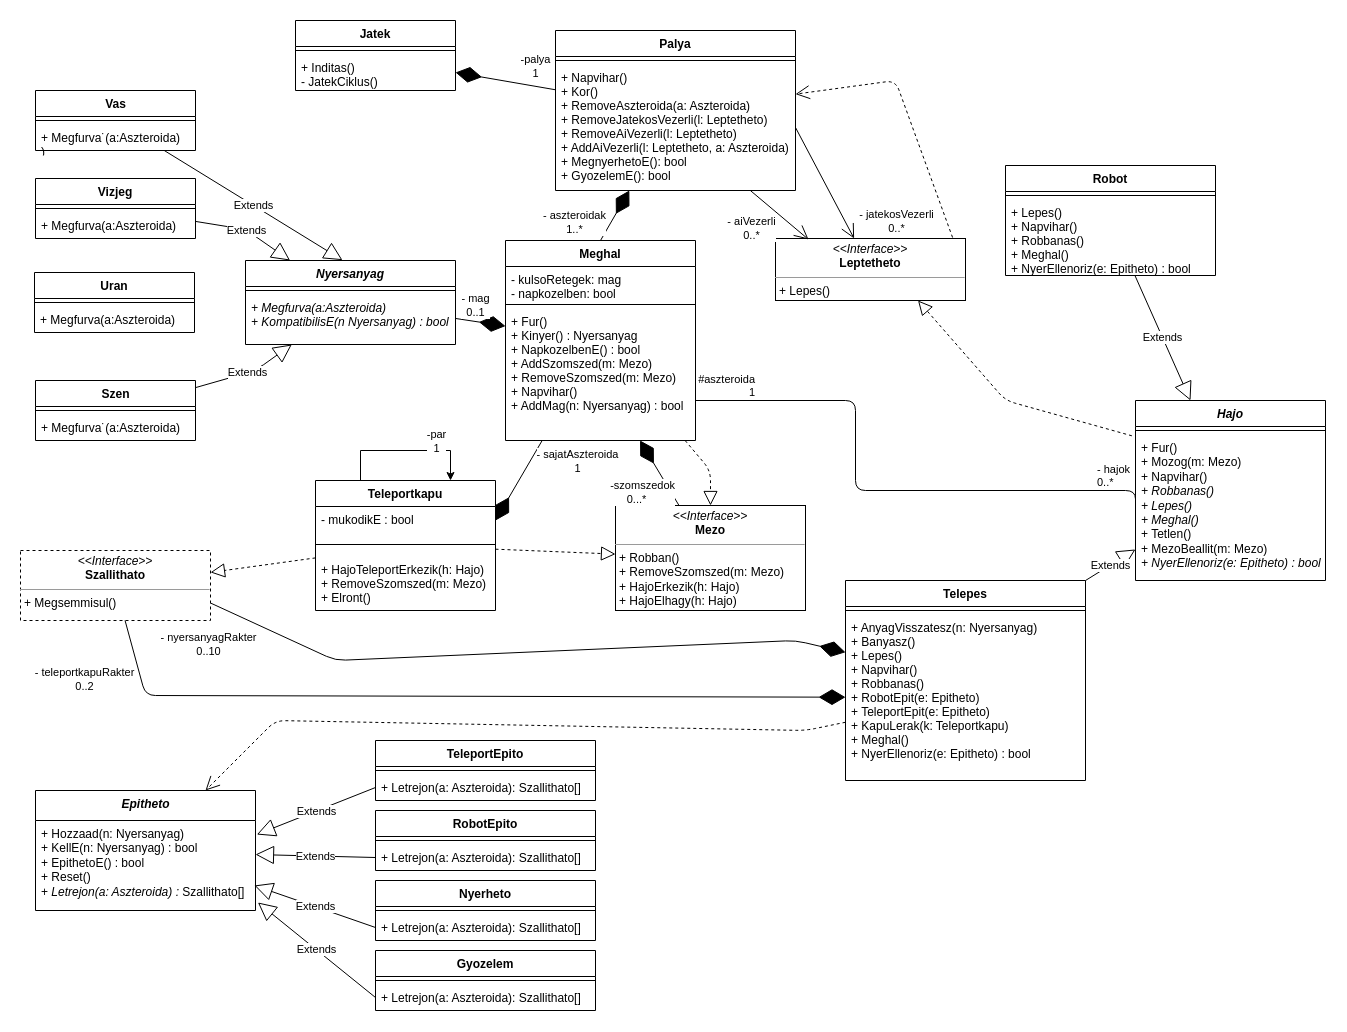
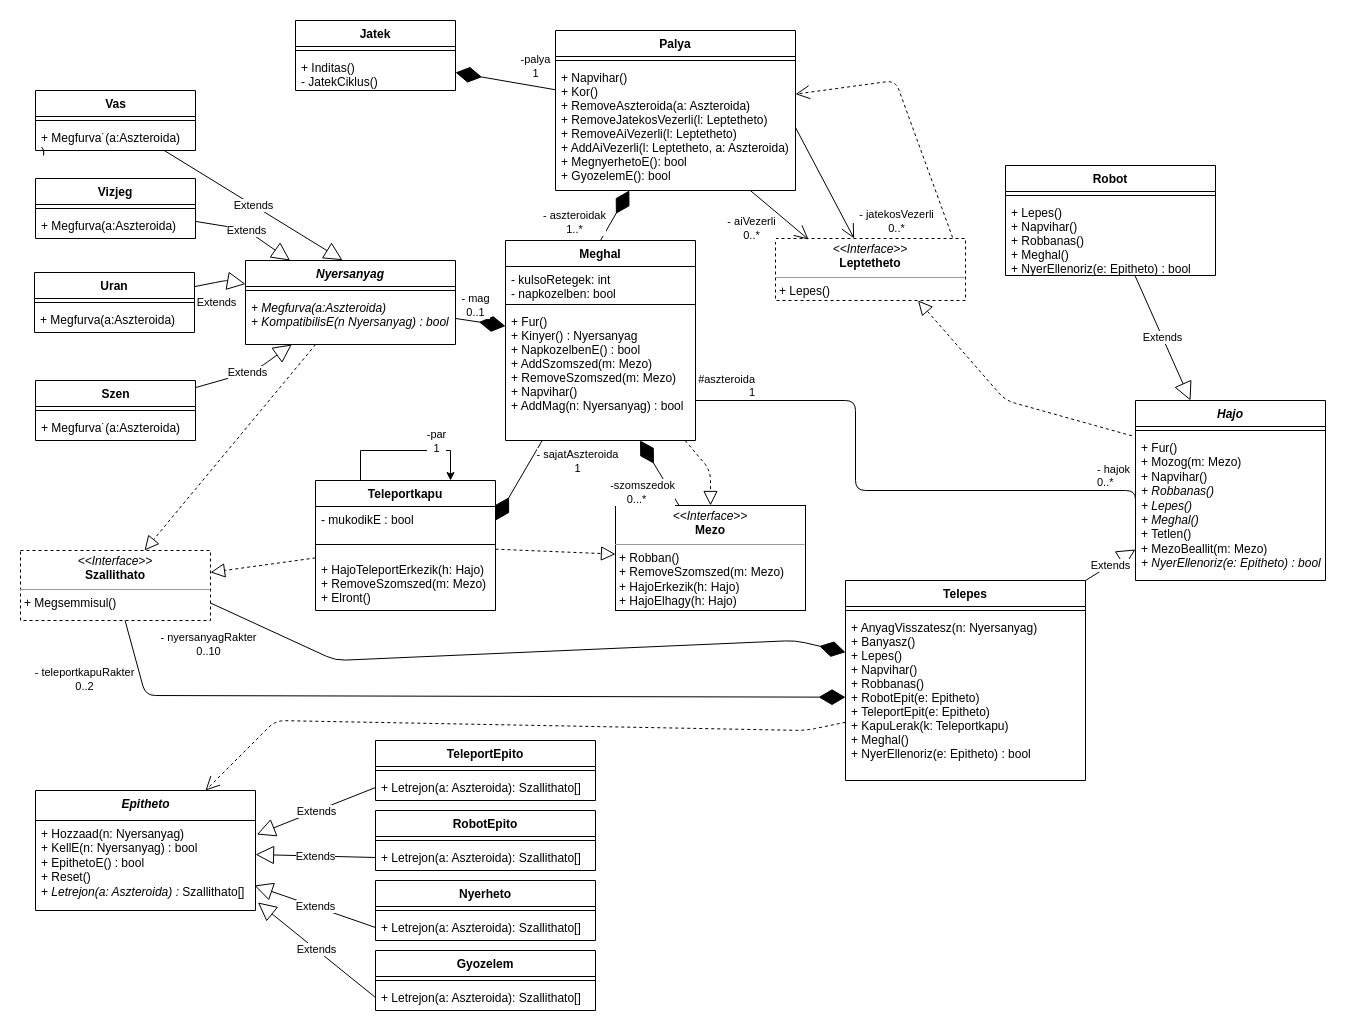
node "<<Interface>> Leptetheto + Lepes()": style solid -> dashed
node "- kulsoRetegek: mag - napkozelben: bool": label "- kulsoRetegek: mag - napkozelben: bool" -> "- kulsoRetegek: int - napkozelben: bool"
edge "Uran" -> "Nyersanyag": added, label "Extends"
edge "Nyersanyag" -> "<<Interface>> Szallithato + Megsemmisul()": added
